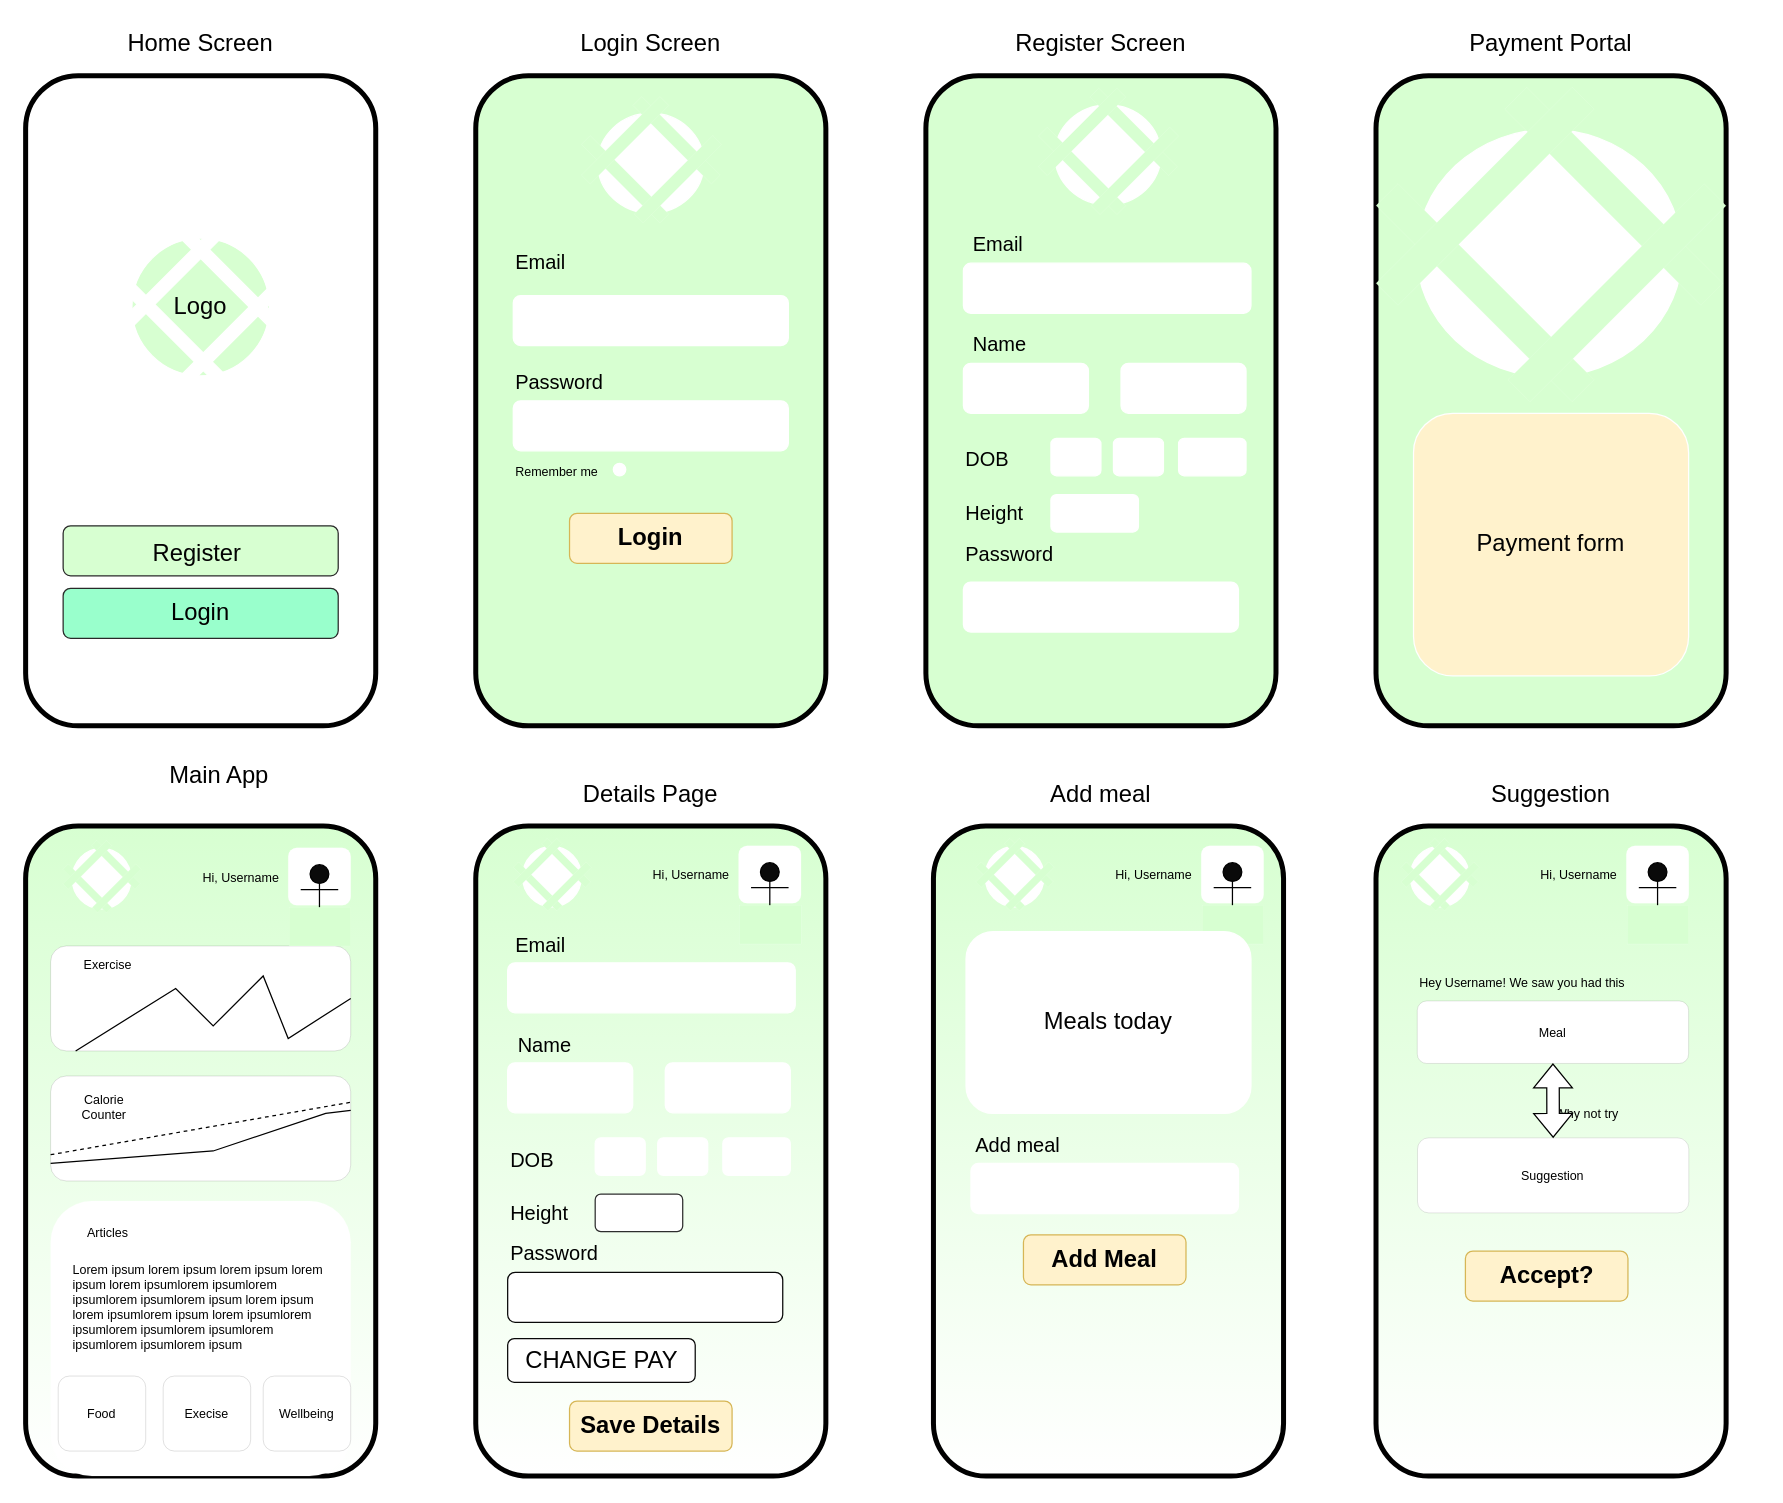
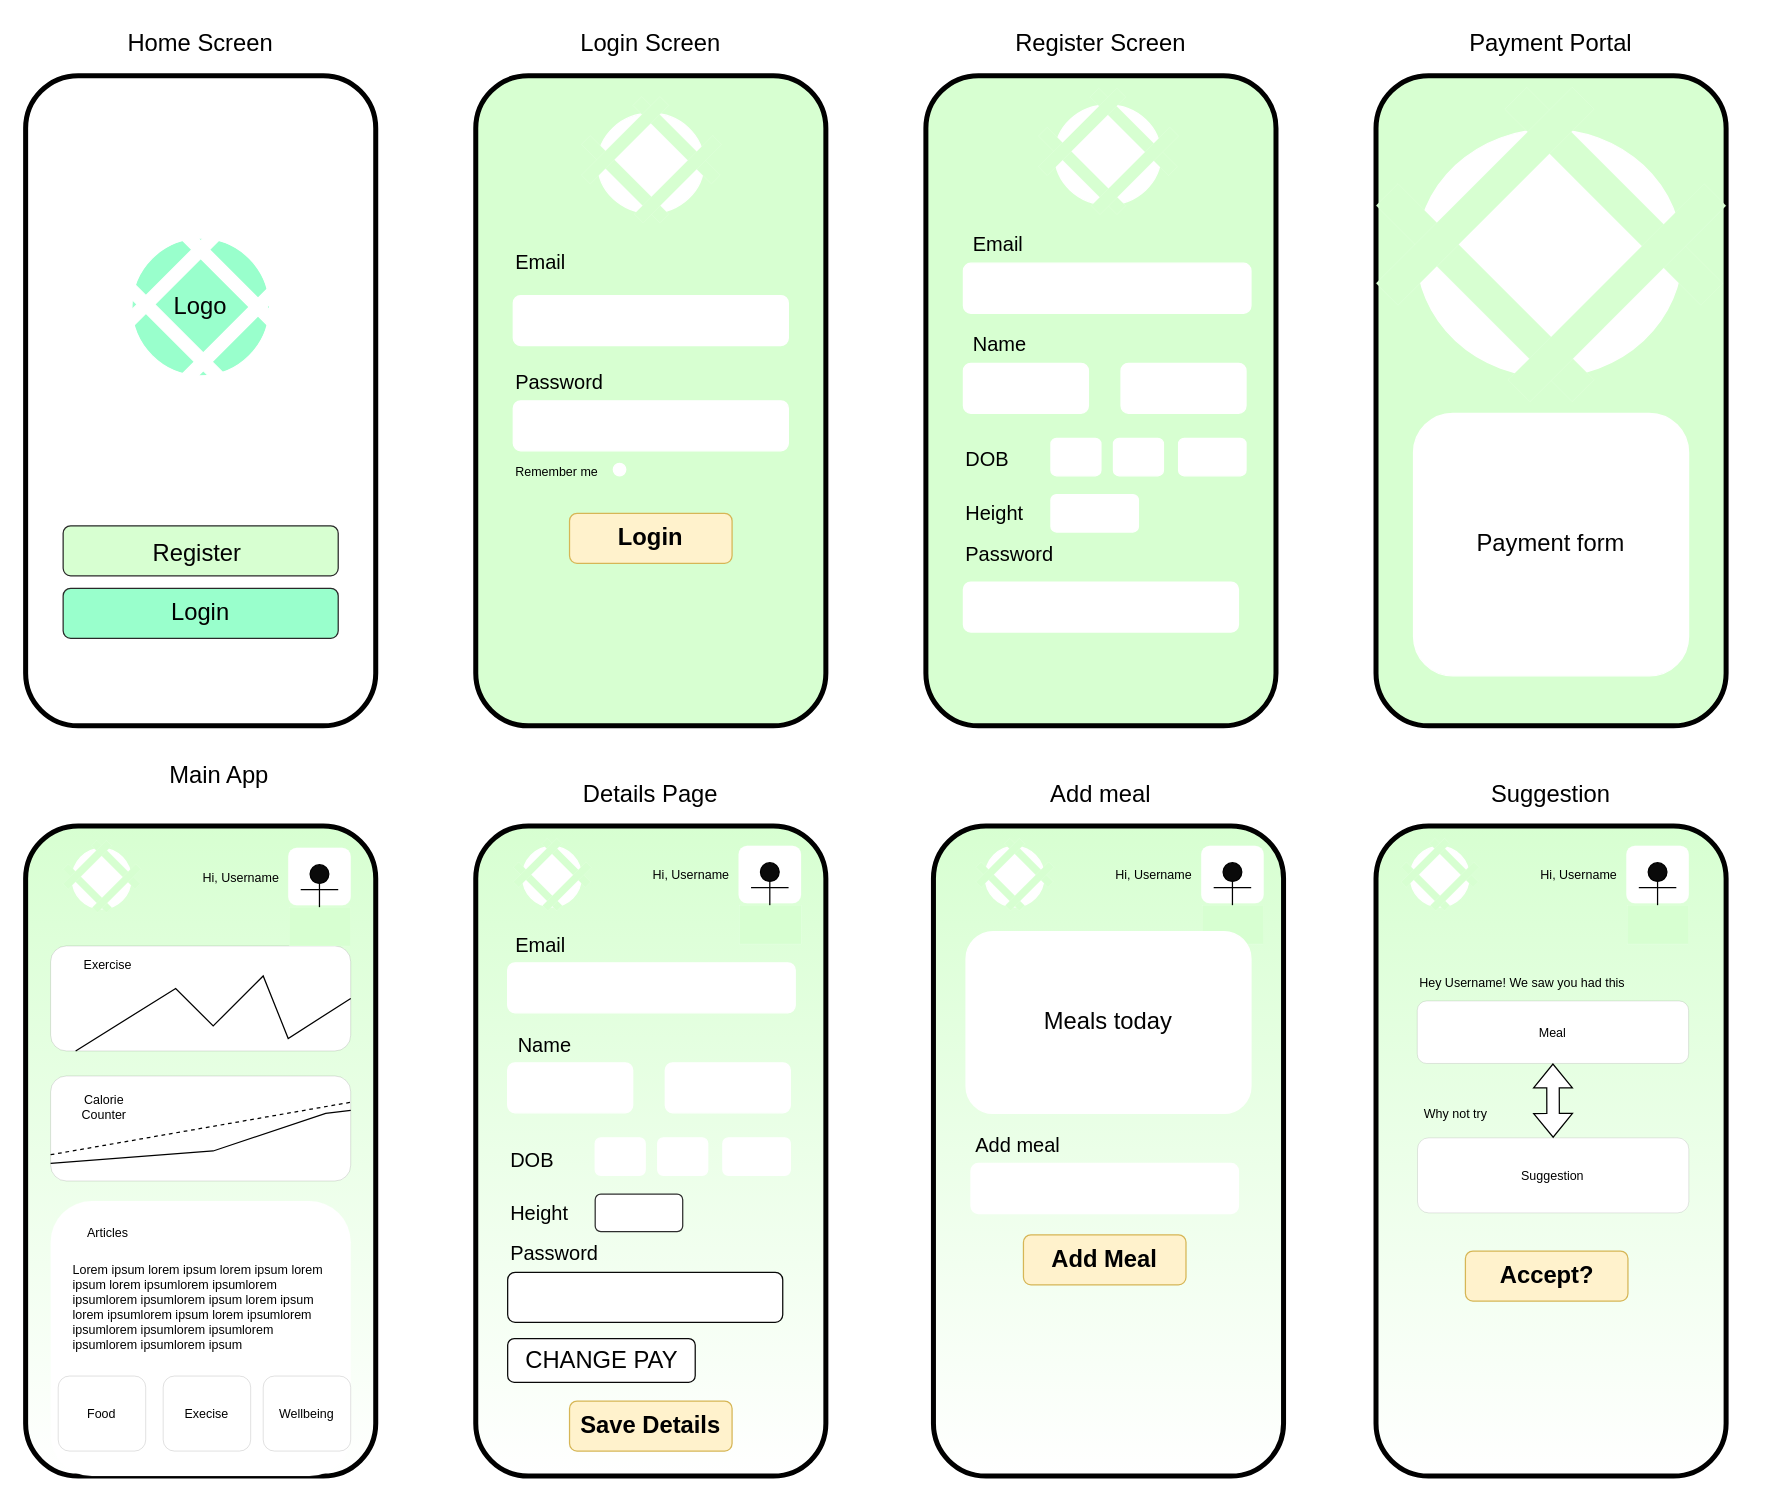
node "Logo": fillcolor #d7ffd1 -> #99ffcc
node "Payment form": fillcolor #fff2cc -> #ffffff
node "Why not try": moved (1587, 1113) -> (1456, 1113)
